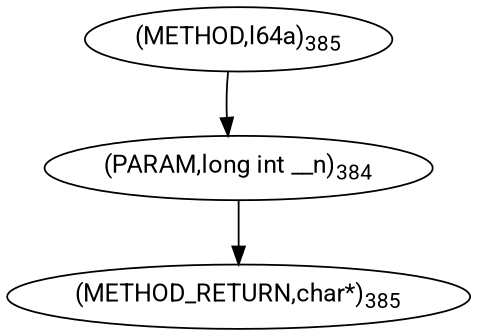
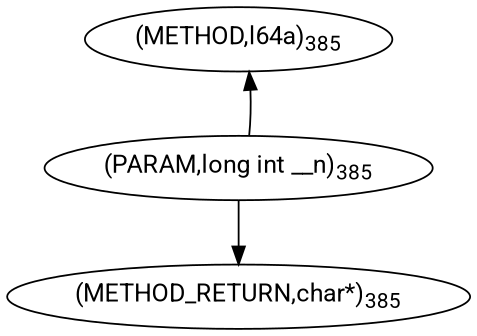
edge "(METHOD,l64a)" -> "(PARAM,long int __n)": reversed
node "(PARAM,long int __n)": text "384" -> "385"
